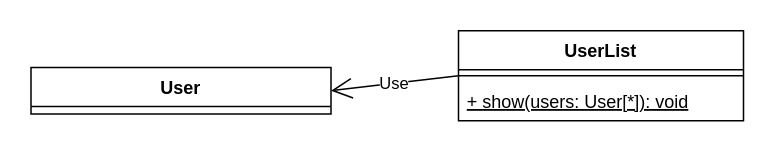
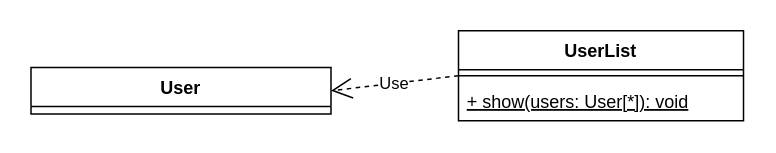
edge "UserList" -> "User": style solid -> dashed
